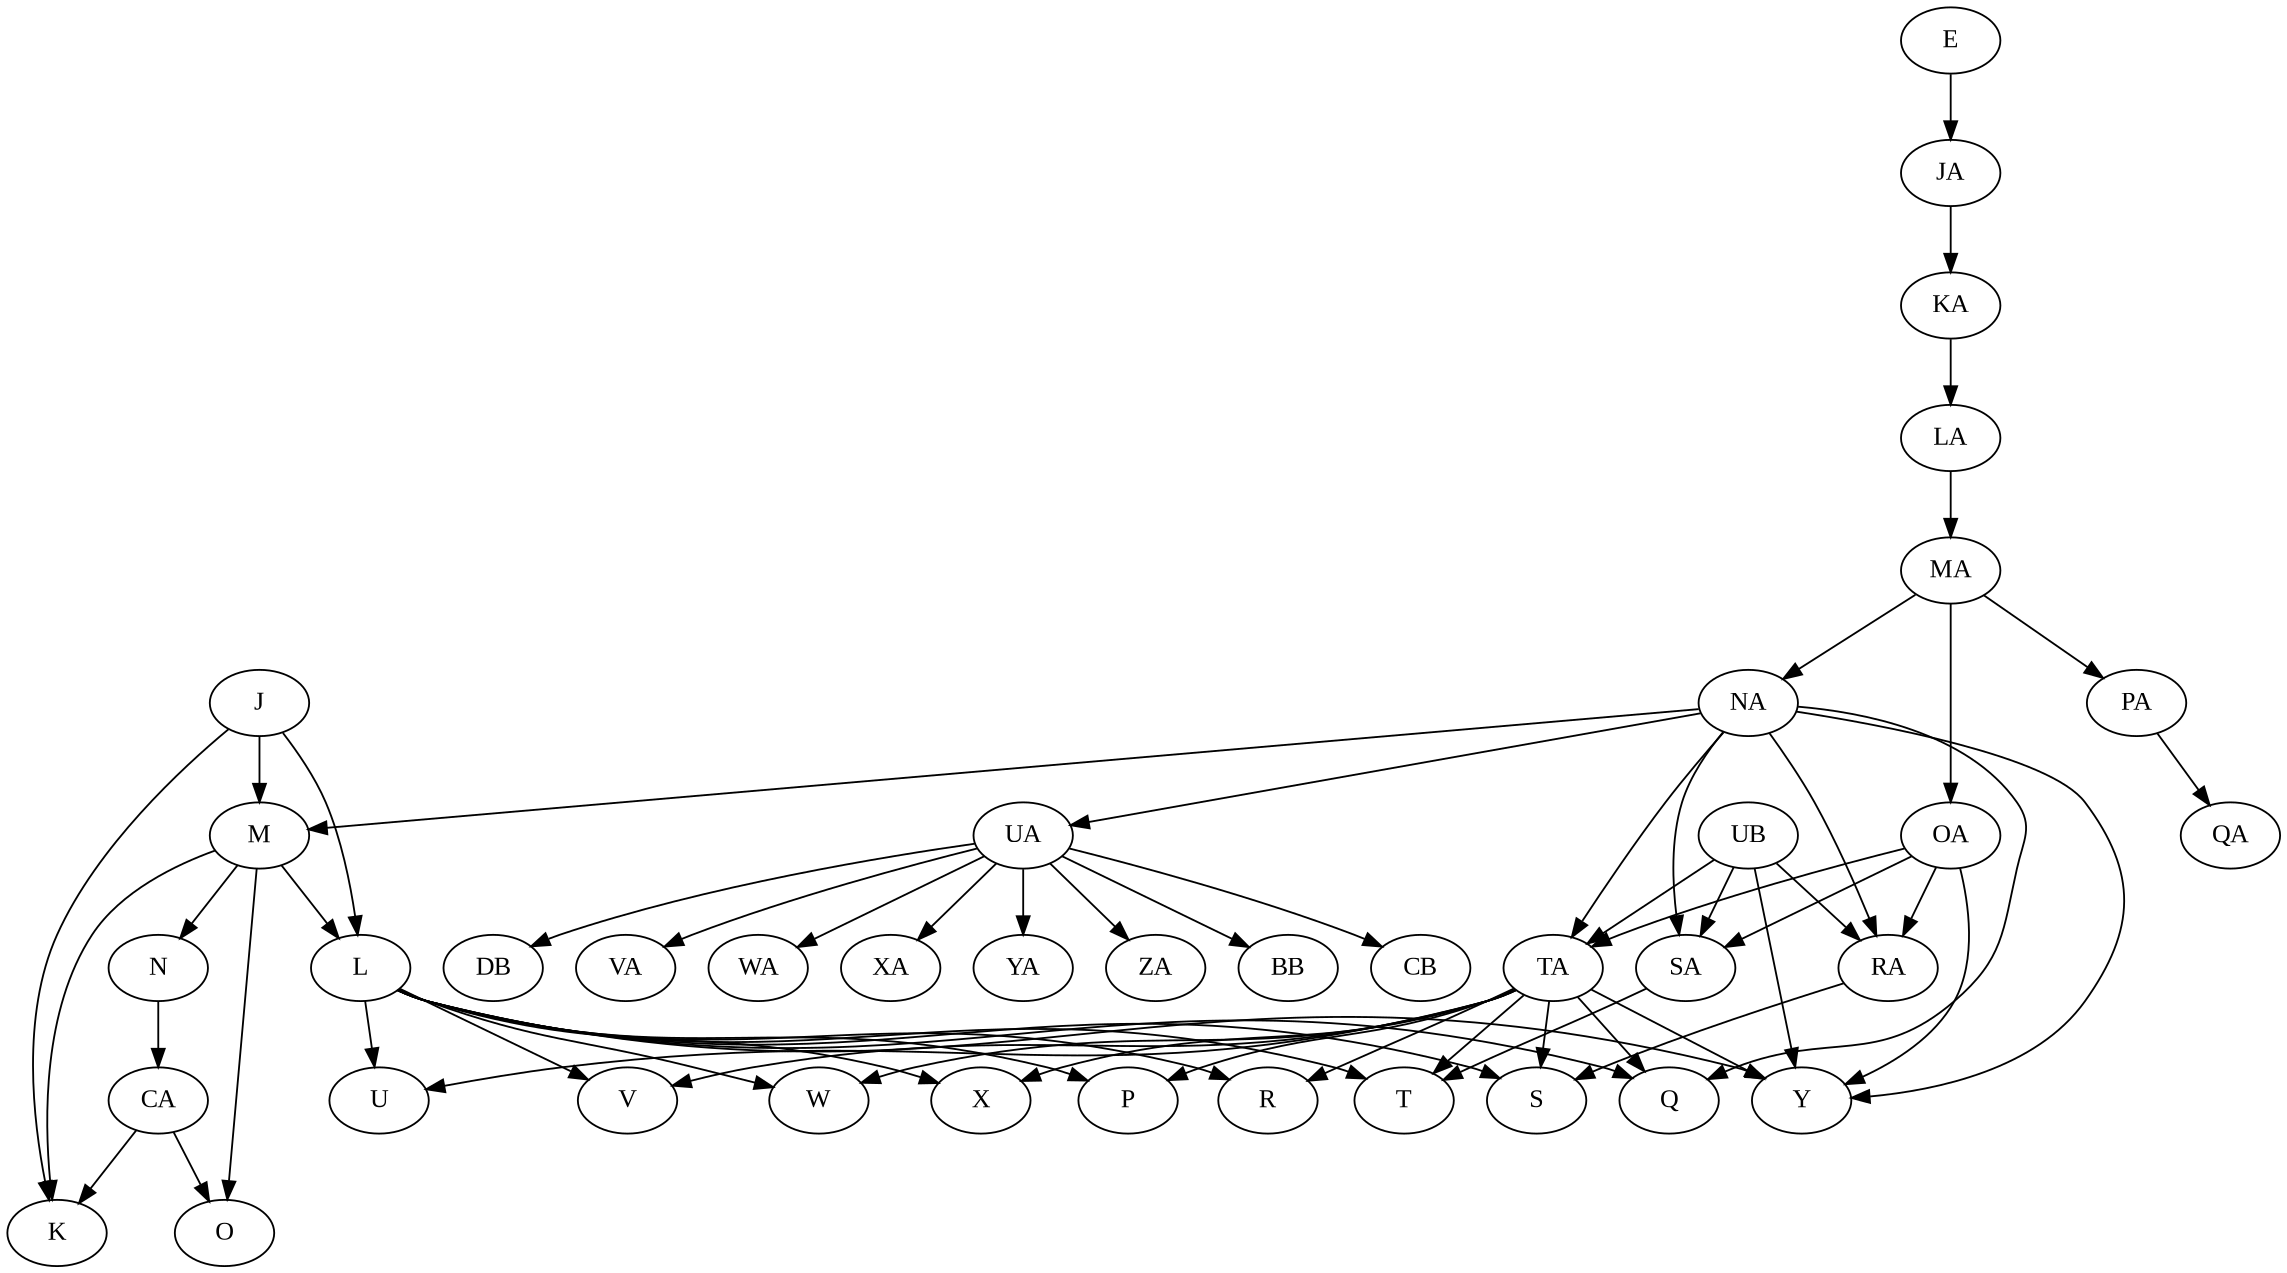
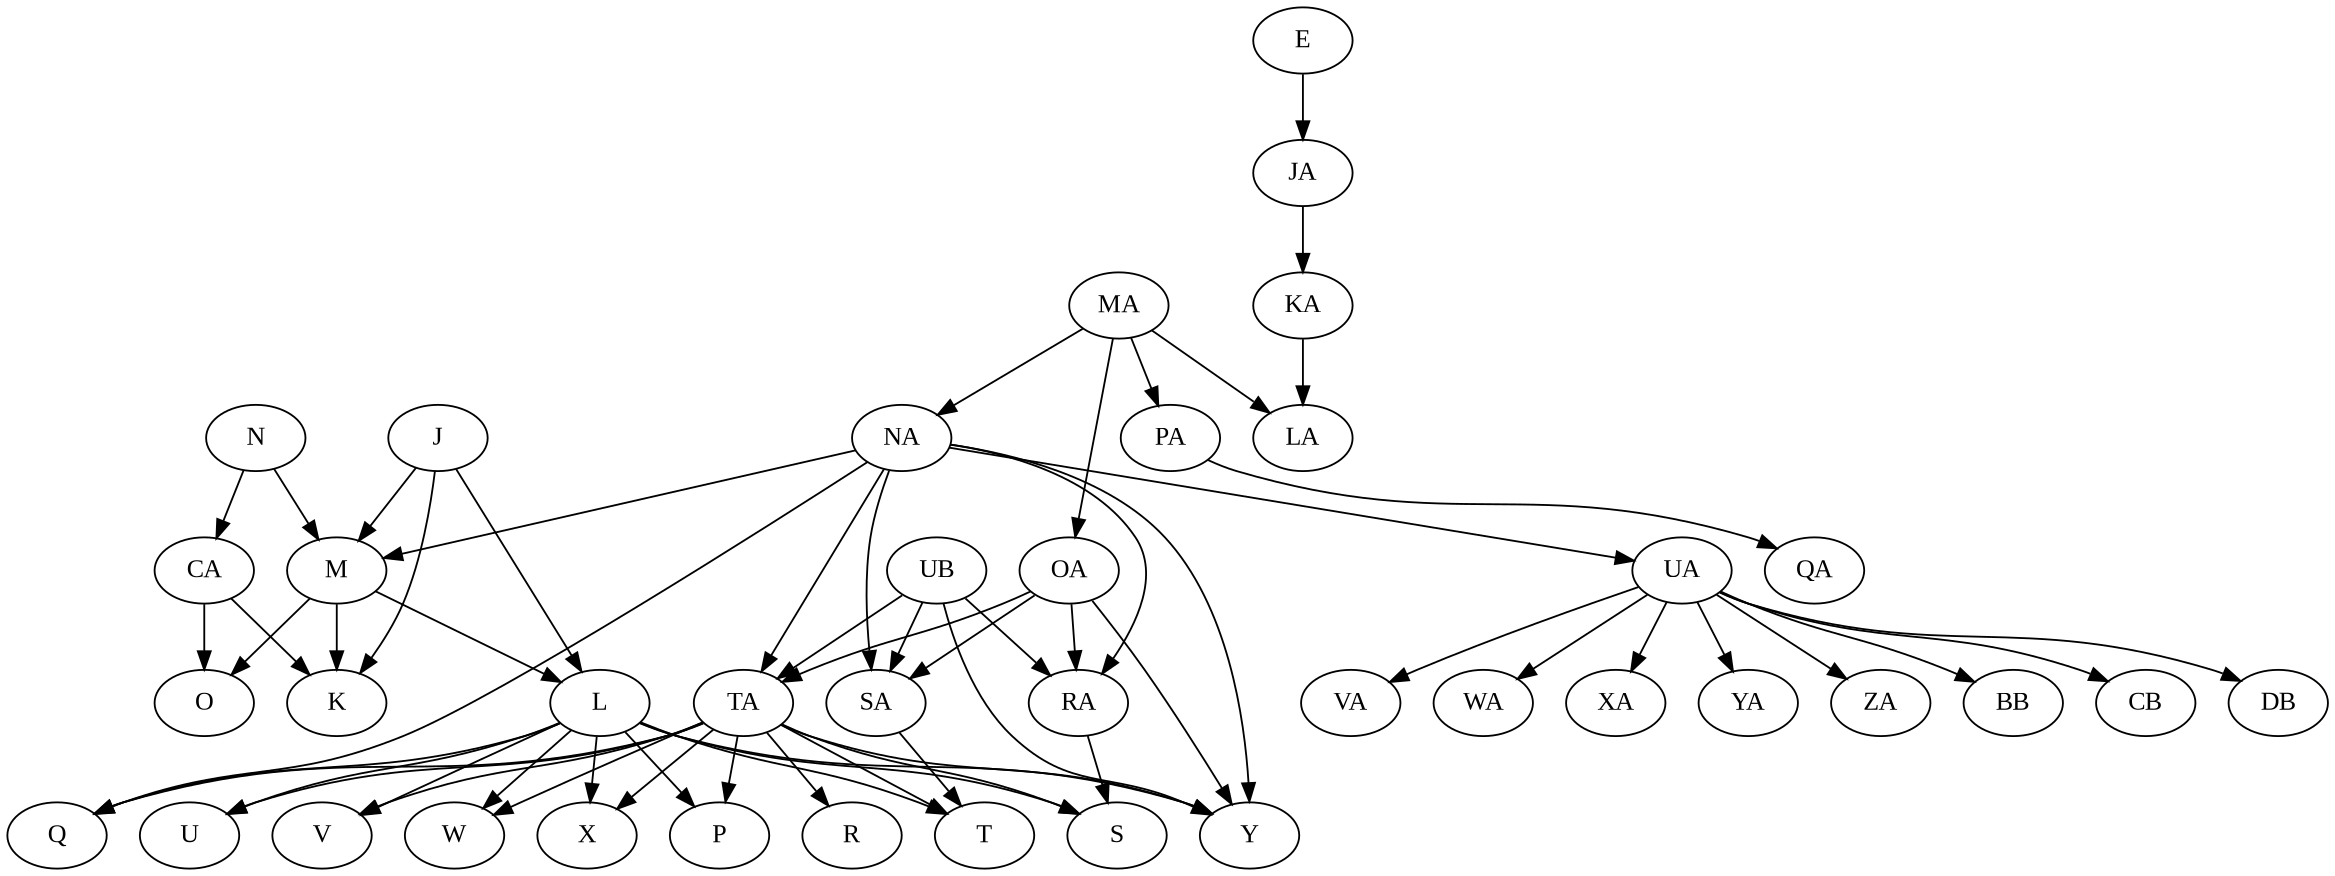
edge "LA" -> "MA": reversed
edge "M" -> "N": reversed
edge "L" -> "R": removed
